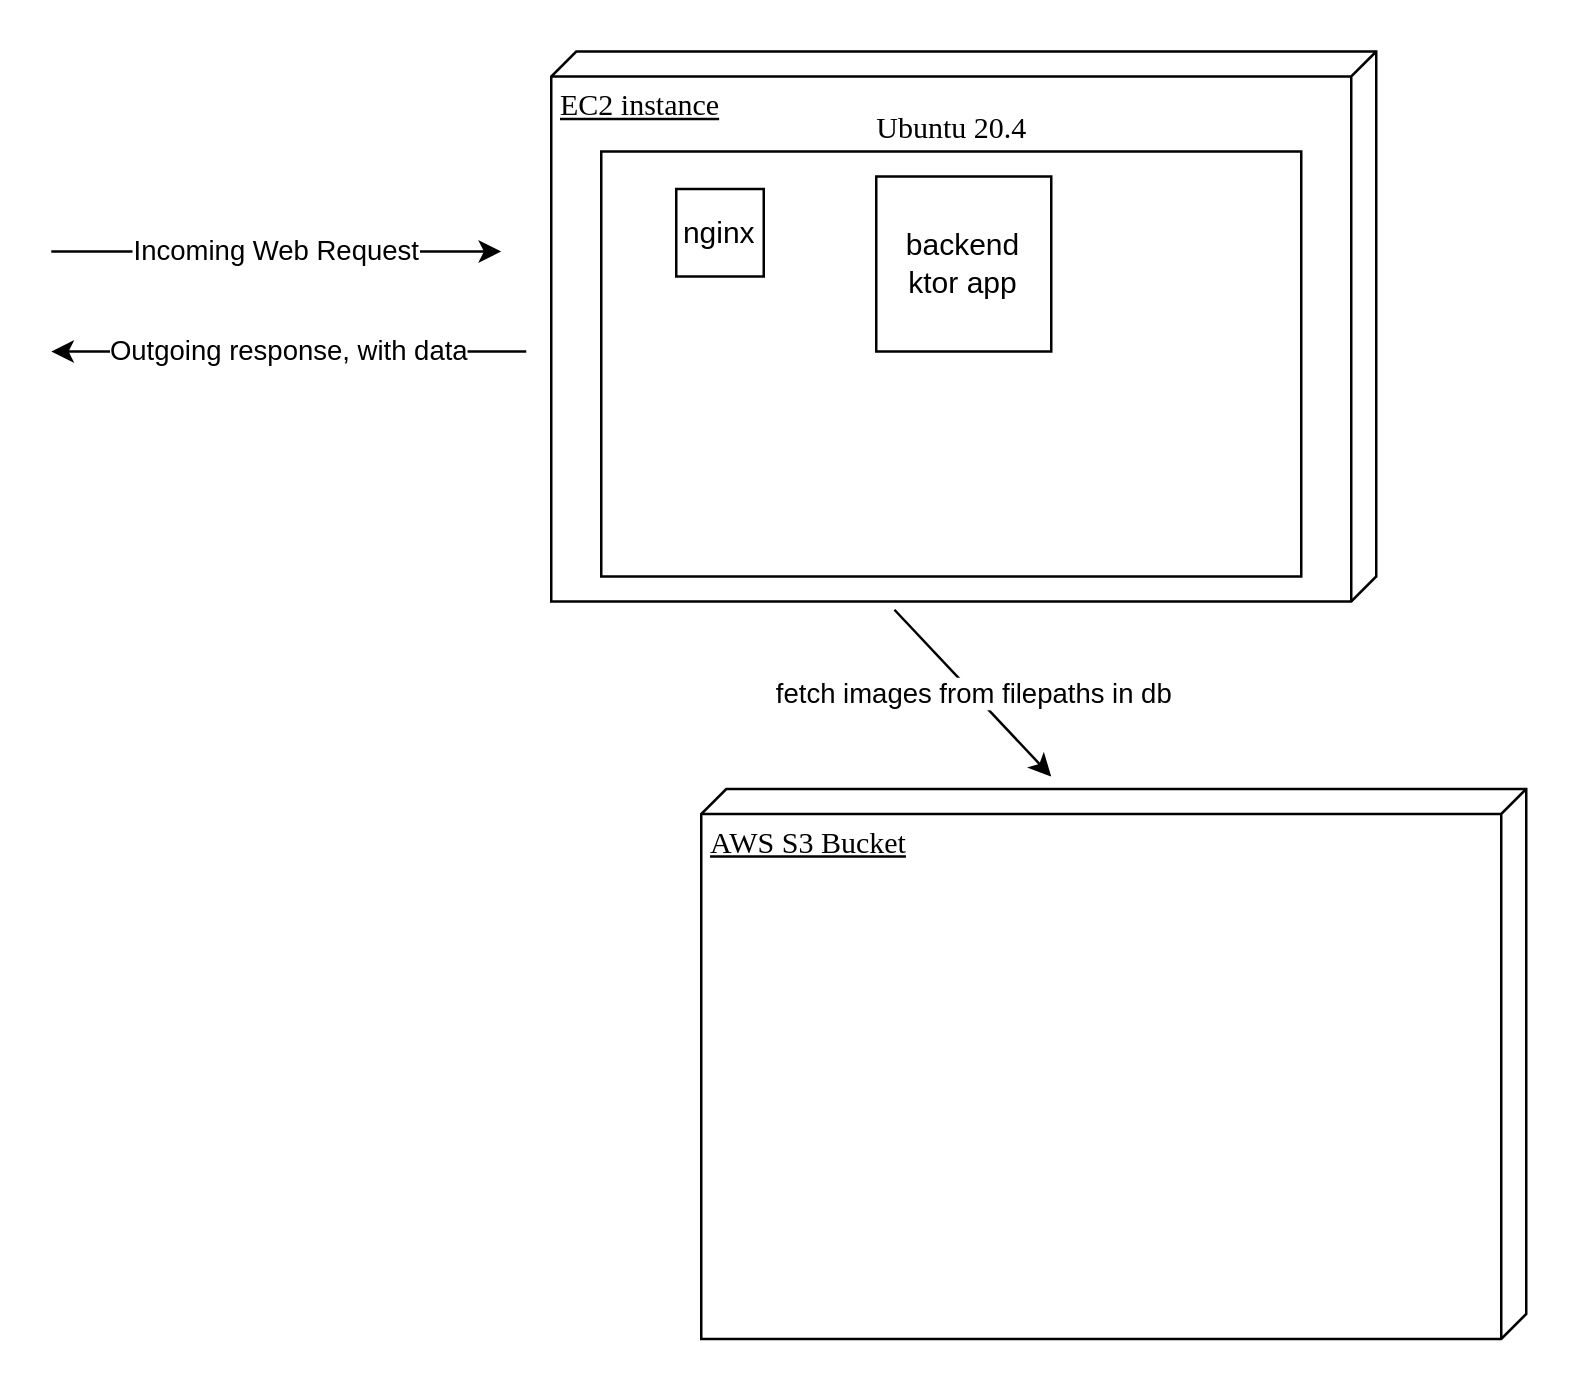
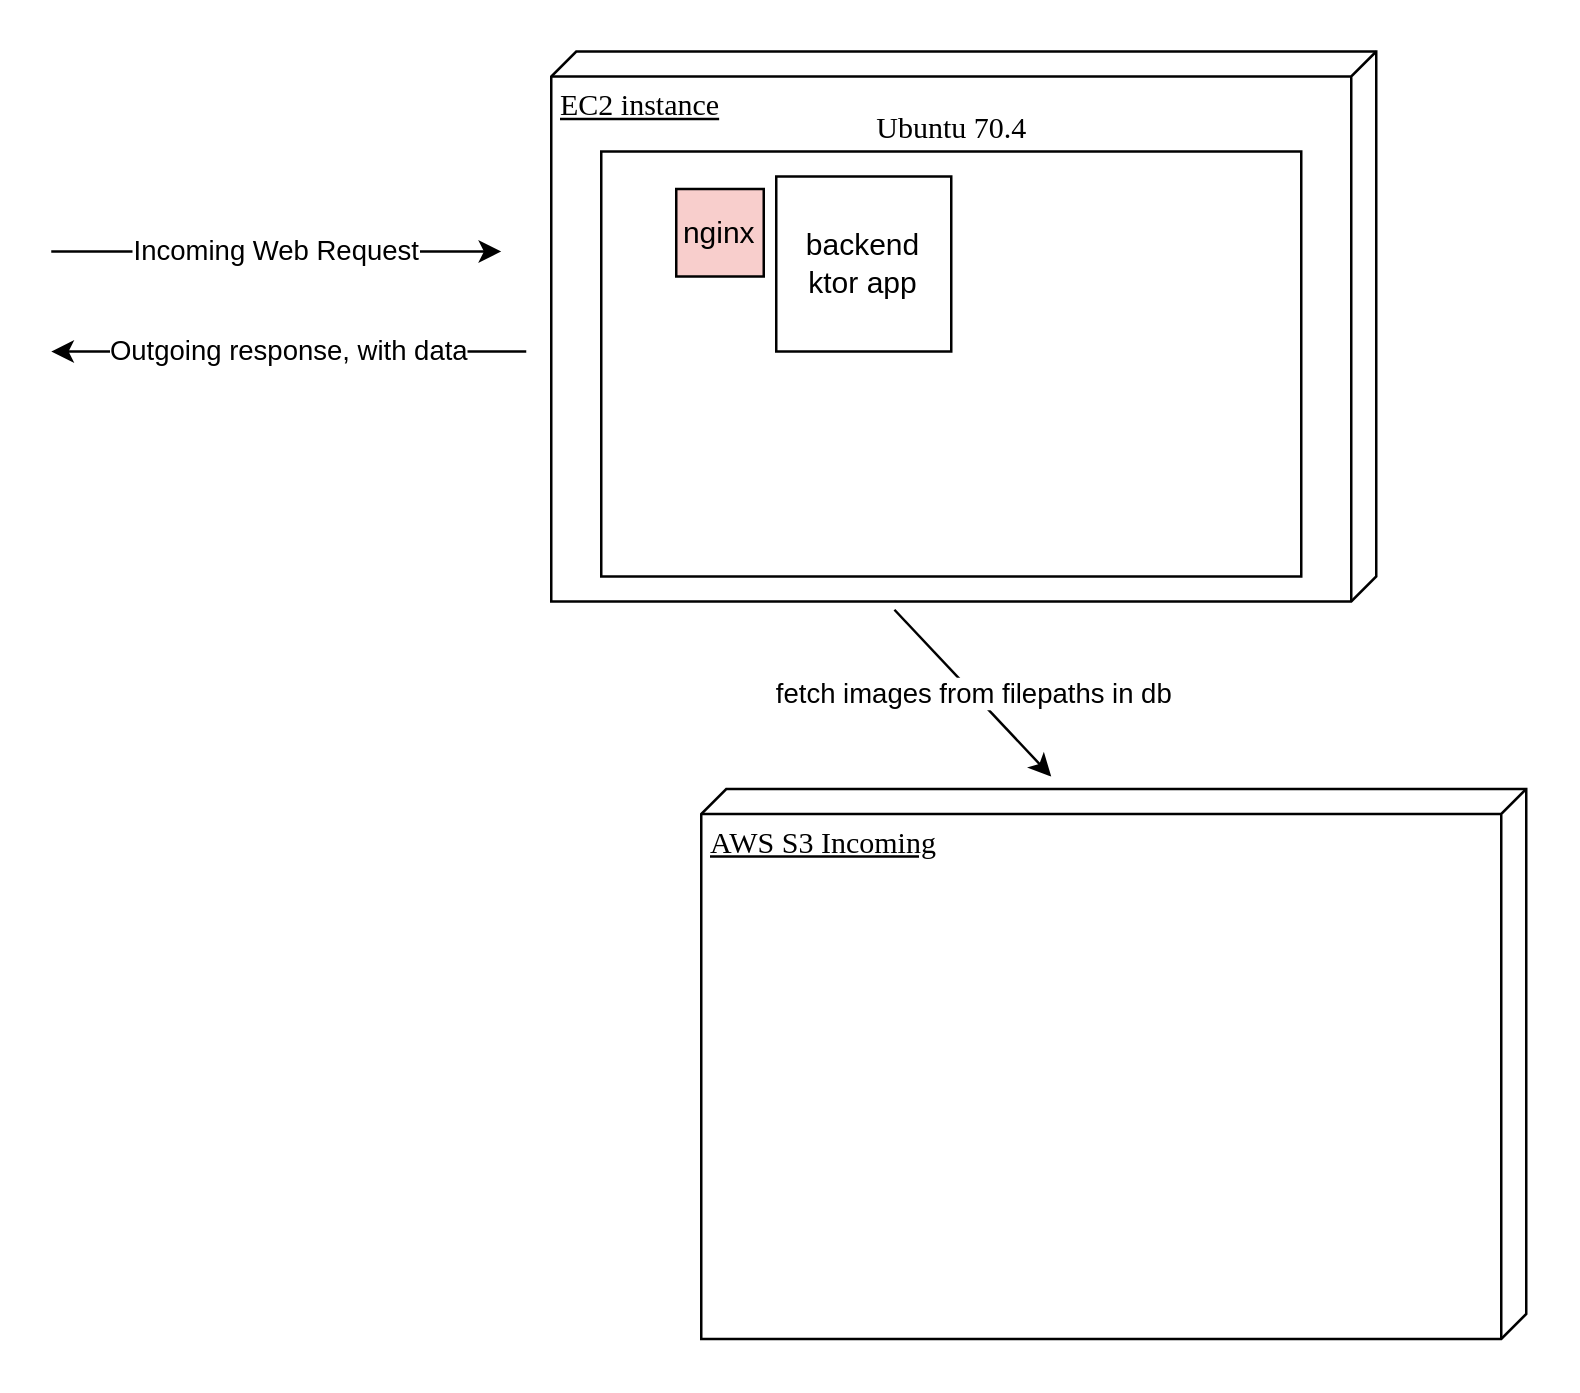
node "Ubuntu 20.4": label "Ubuntu 20.4" -> "Ubuntu 70.4"
node "nginx": fillcolor #ffffff -> #f8cecc
node "backend ktor app": moved (964, 264) -> (864, 264)
node "AWS S3 Bucket": label "AWS S3 Bucket" -> "AWS S3 Incoming"
